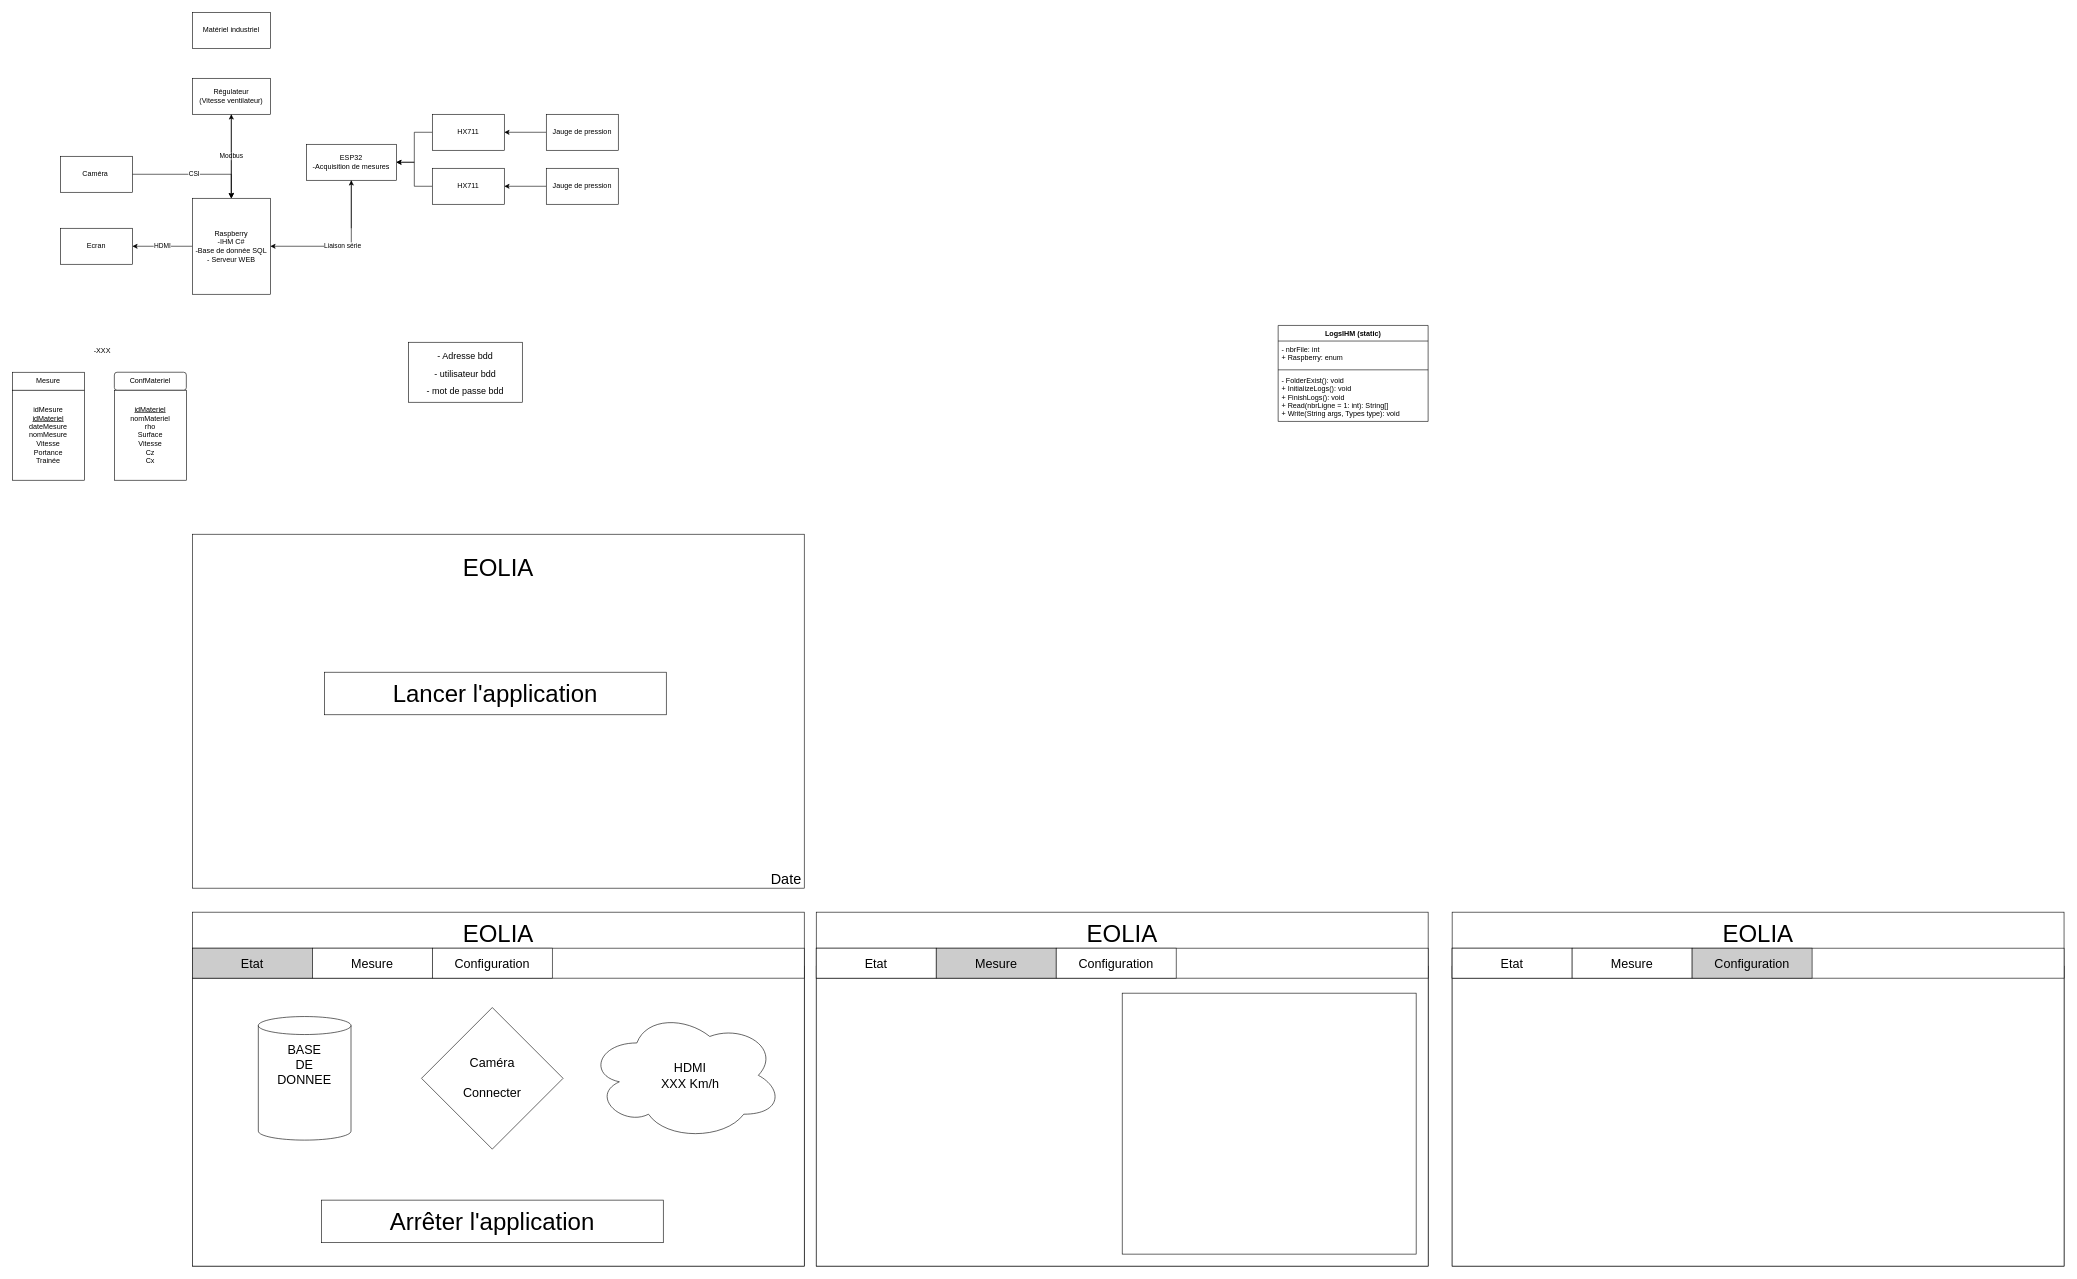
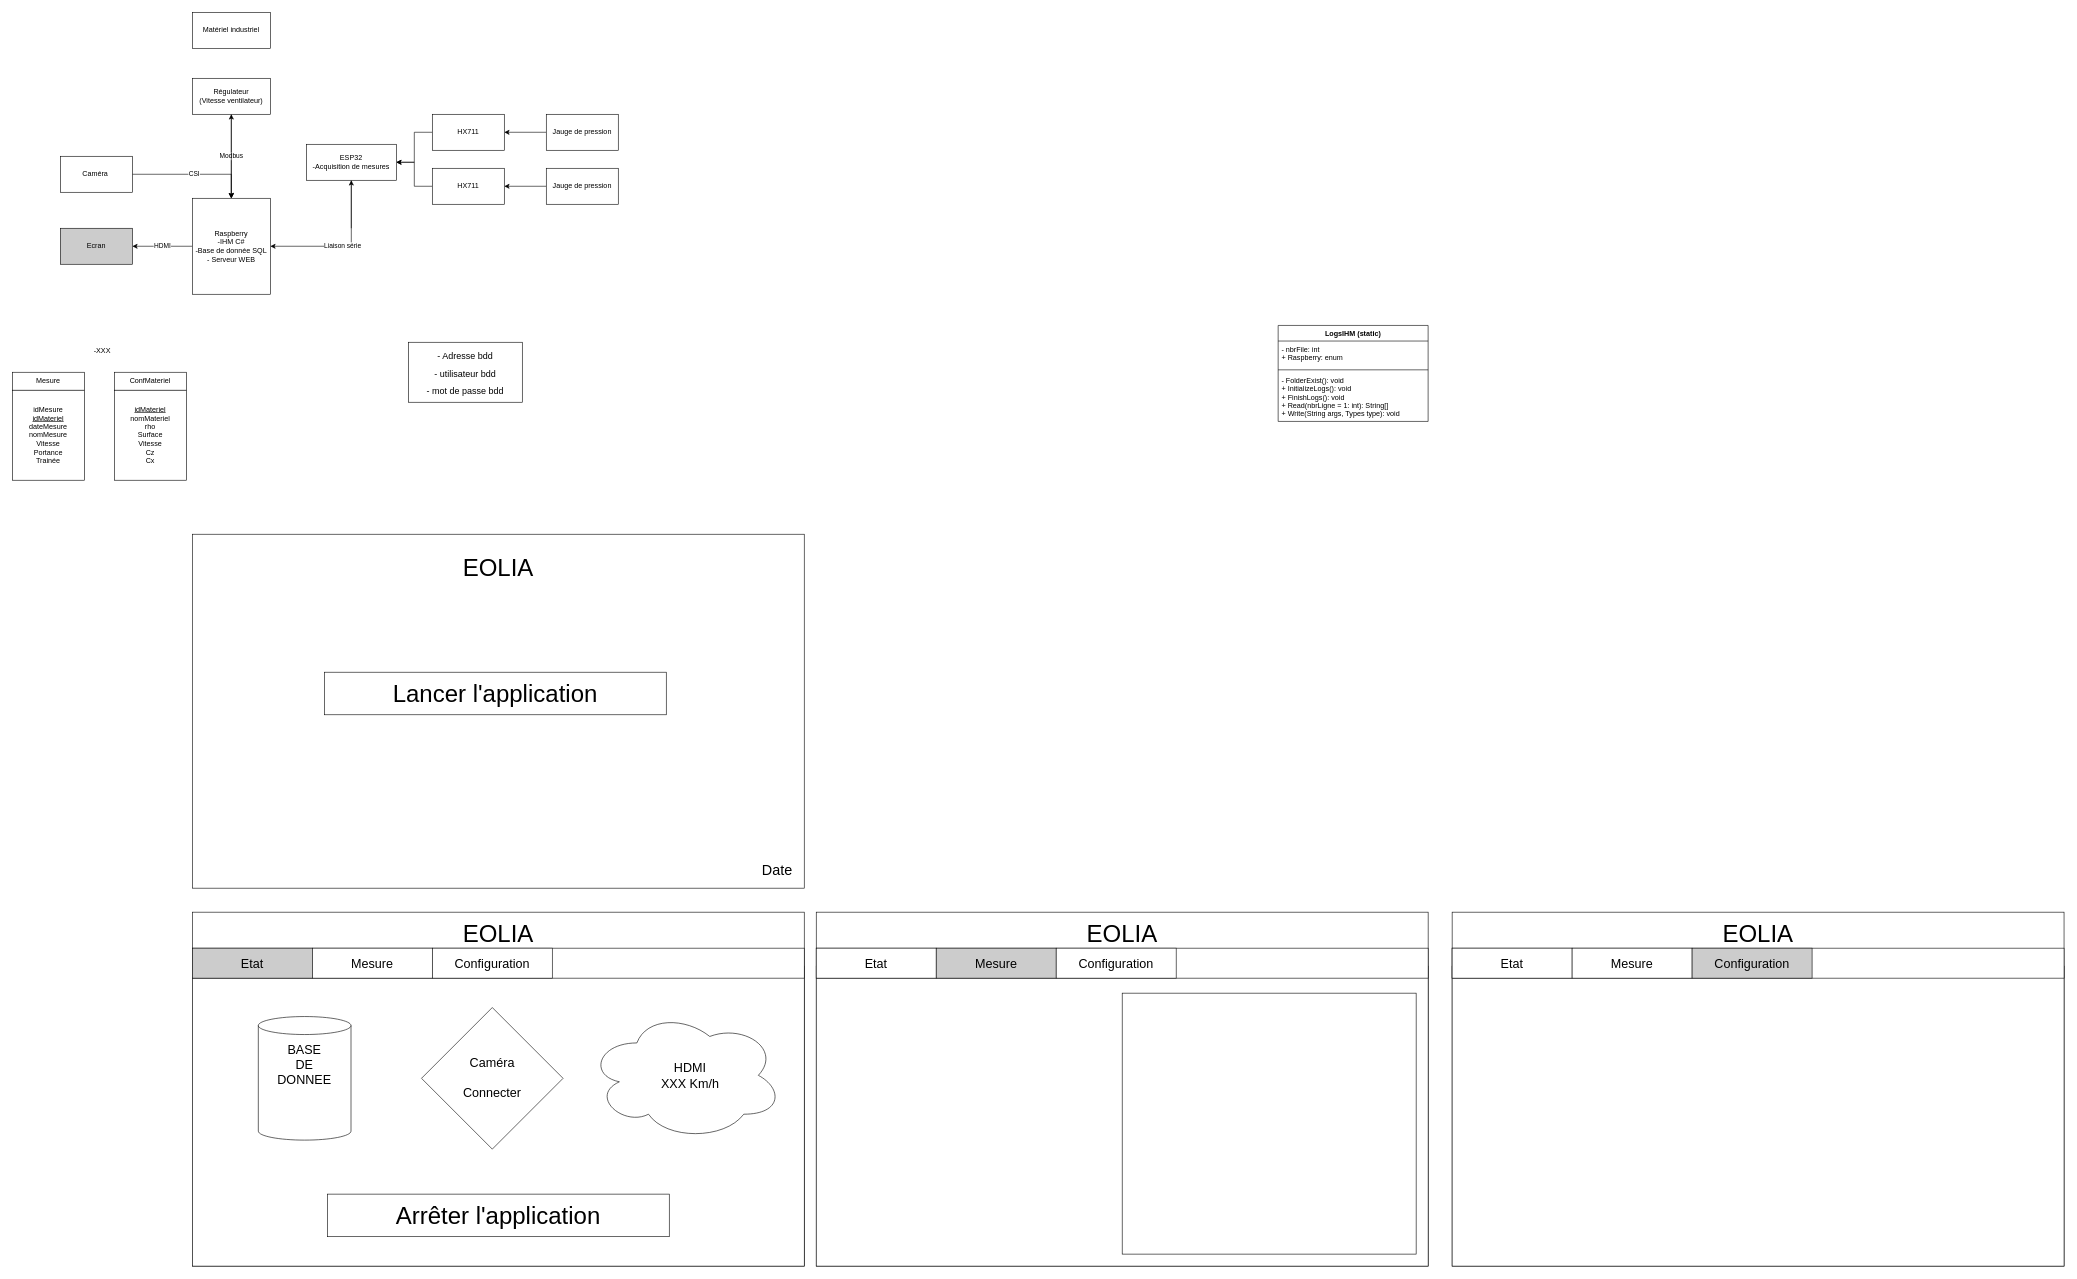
node "Ecran": fillcolor #ffffff -> #cccccc
node "ConfMateriel": shape rounded rectangle -> rectangle
node "Date": moved (786, 879) -> (777, 870)
node "Arrêter l'application": moved (492, 1222) -> (498, 1216)
